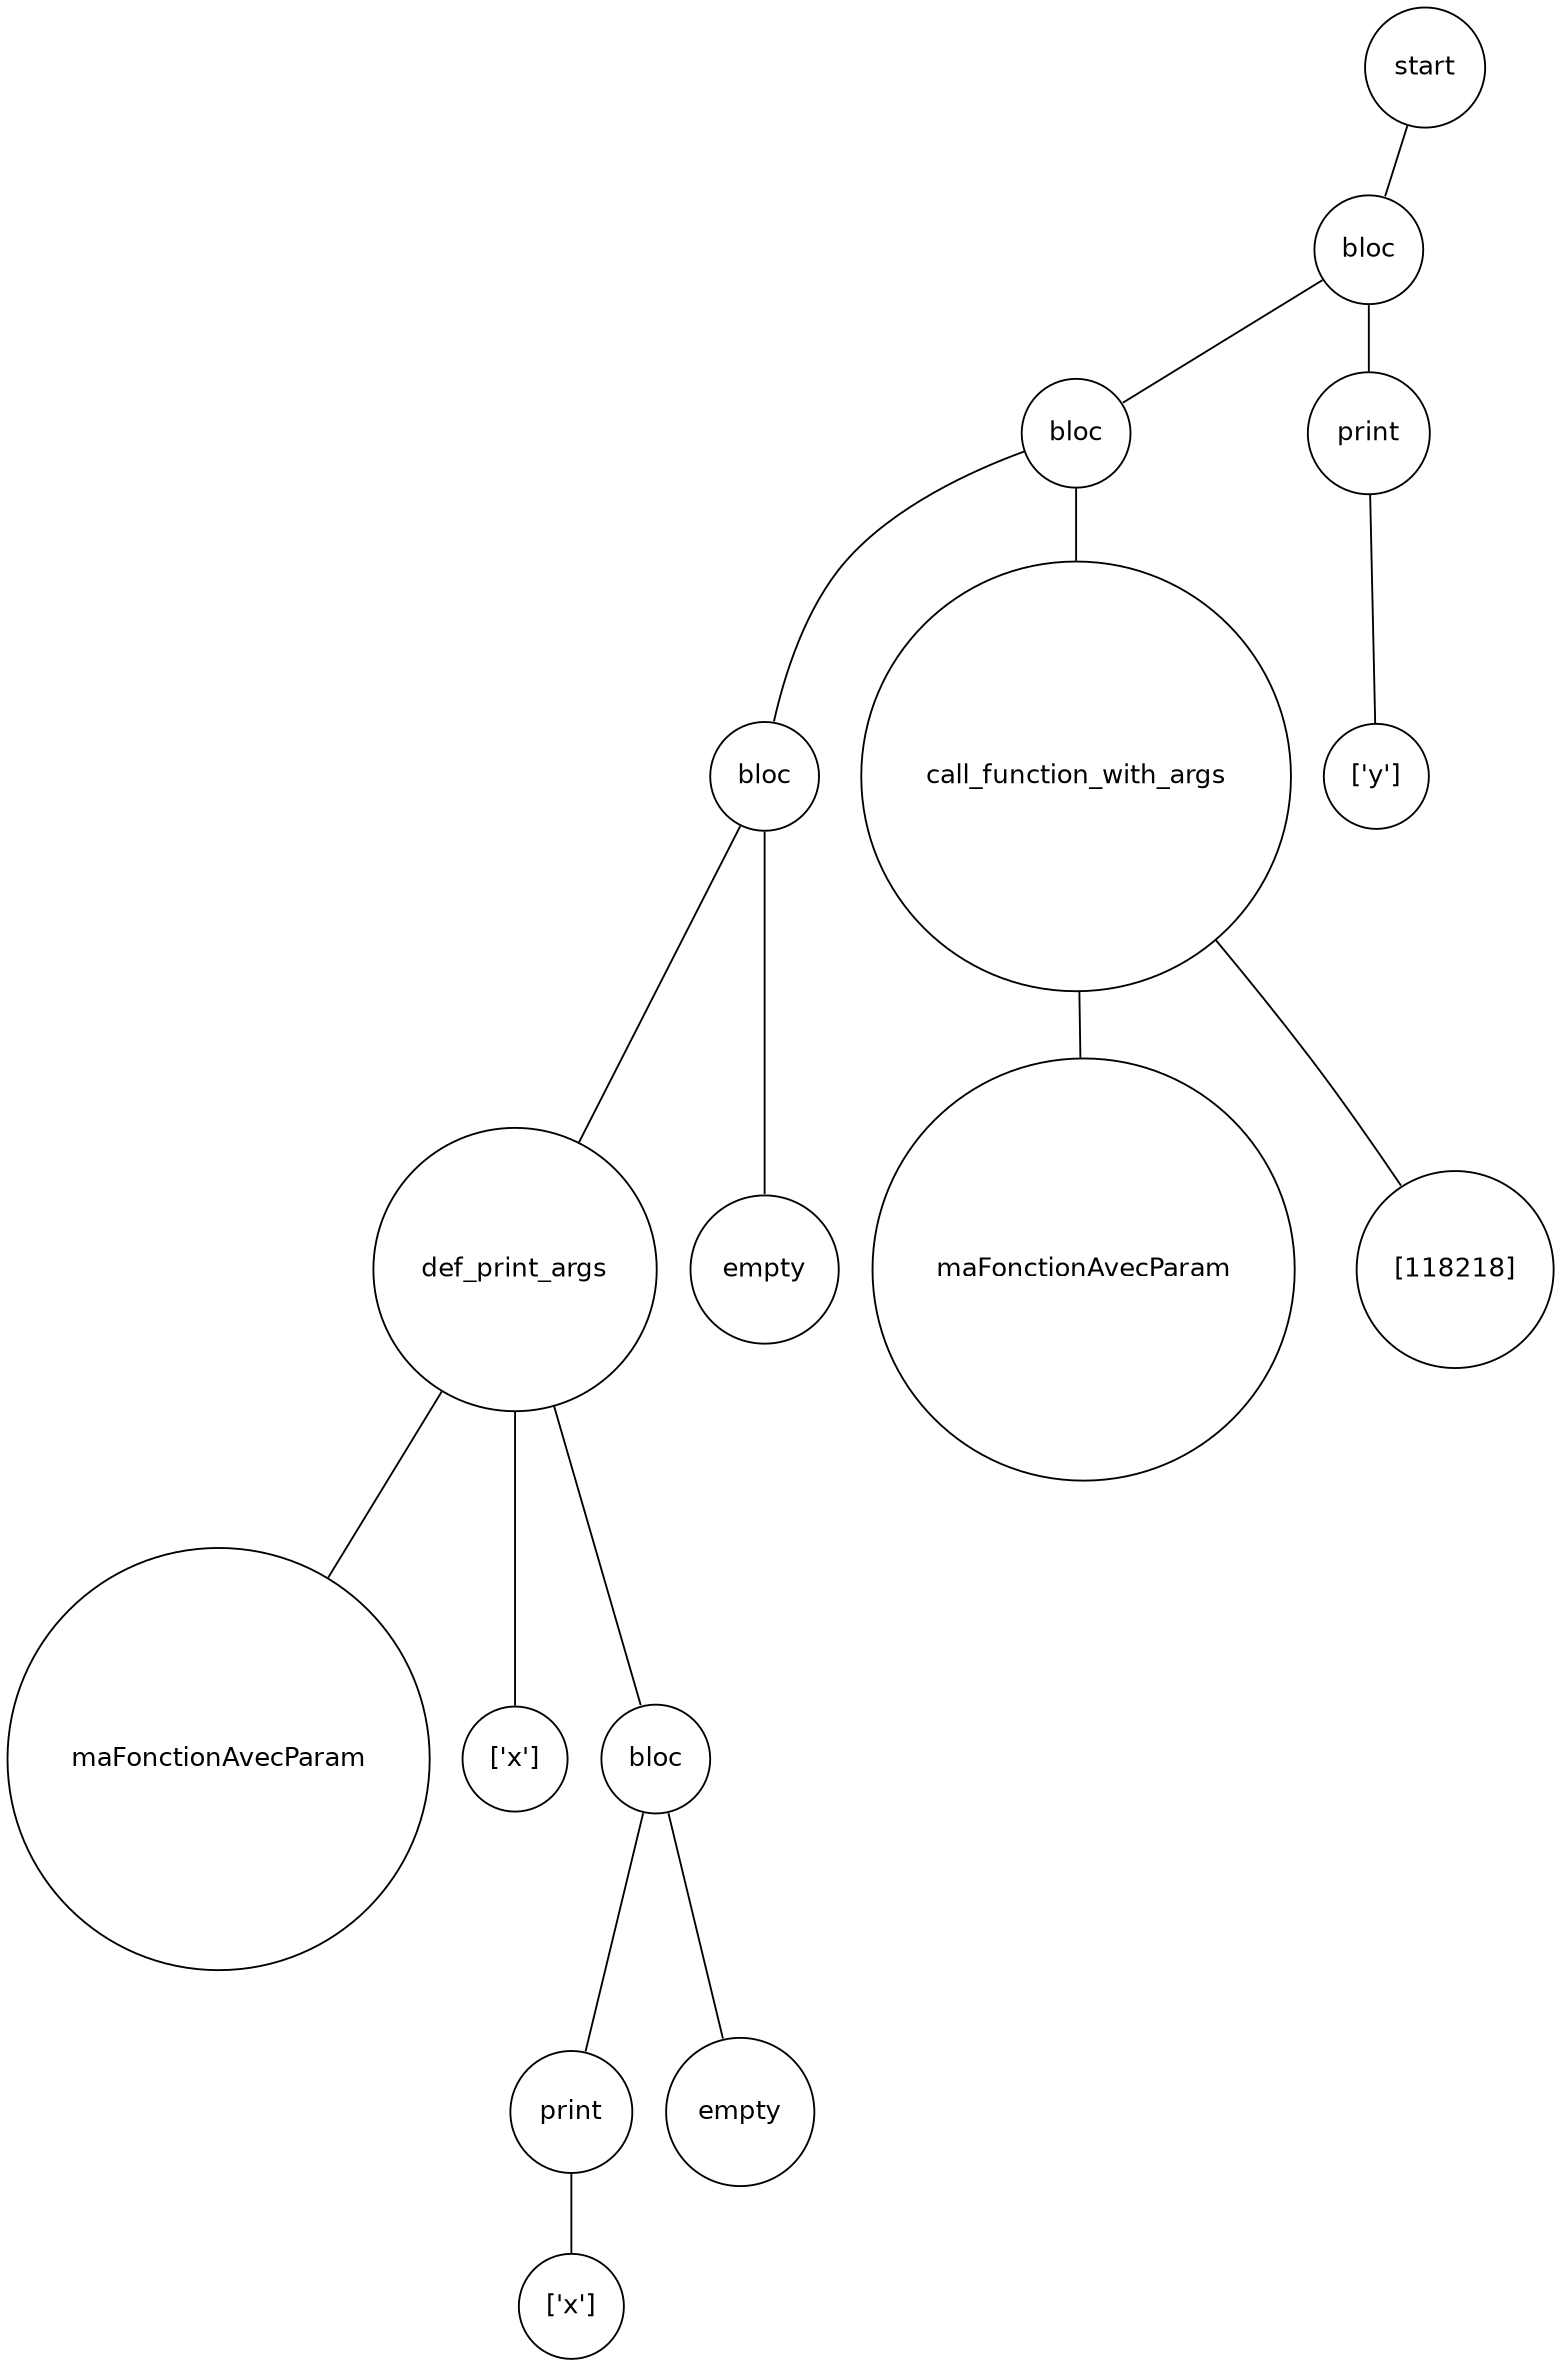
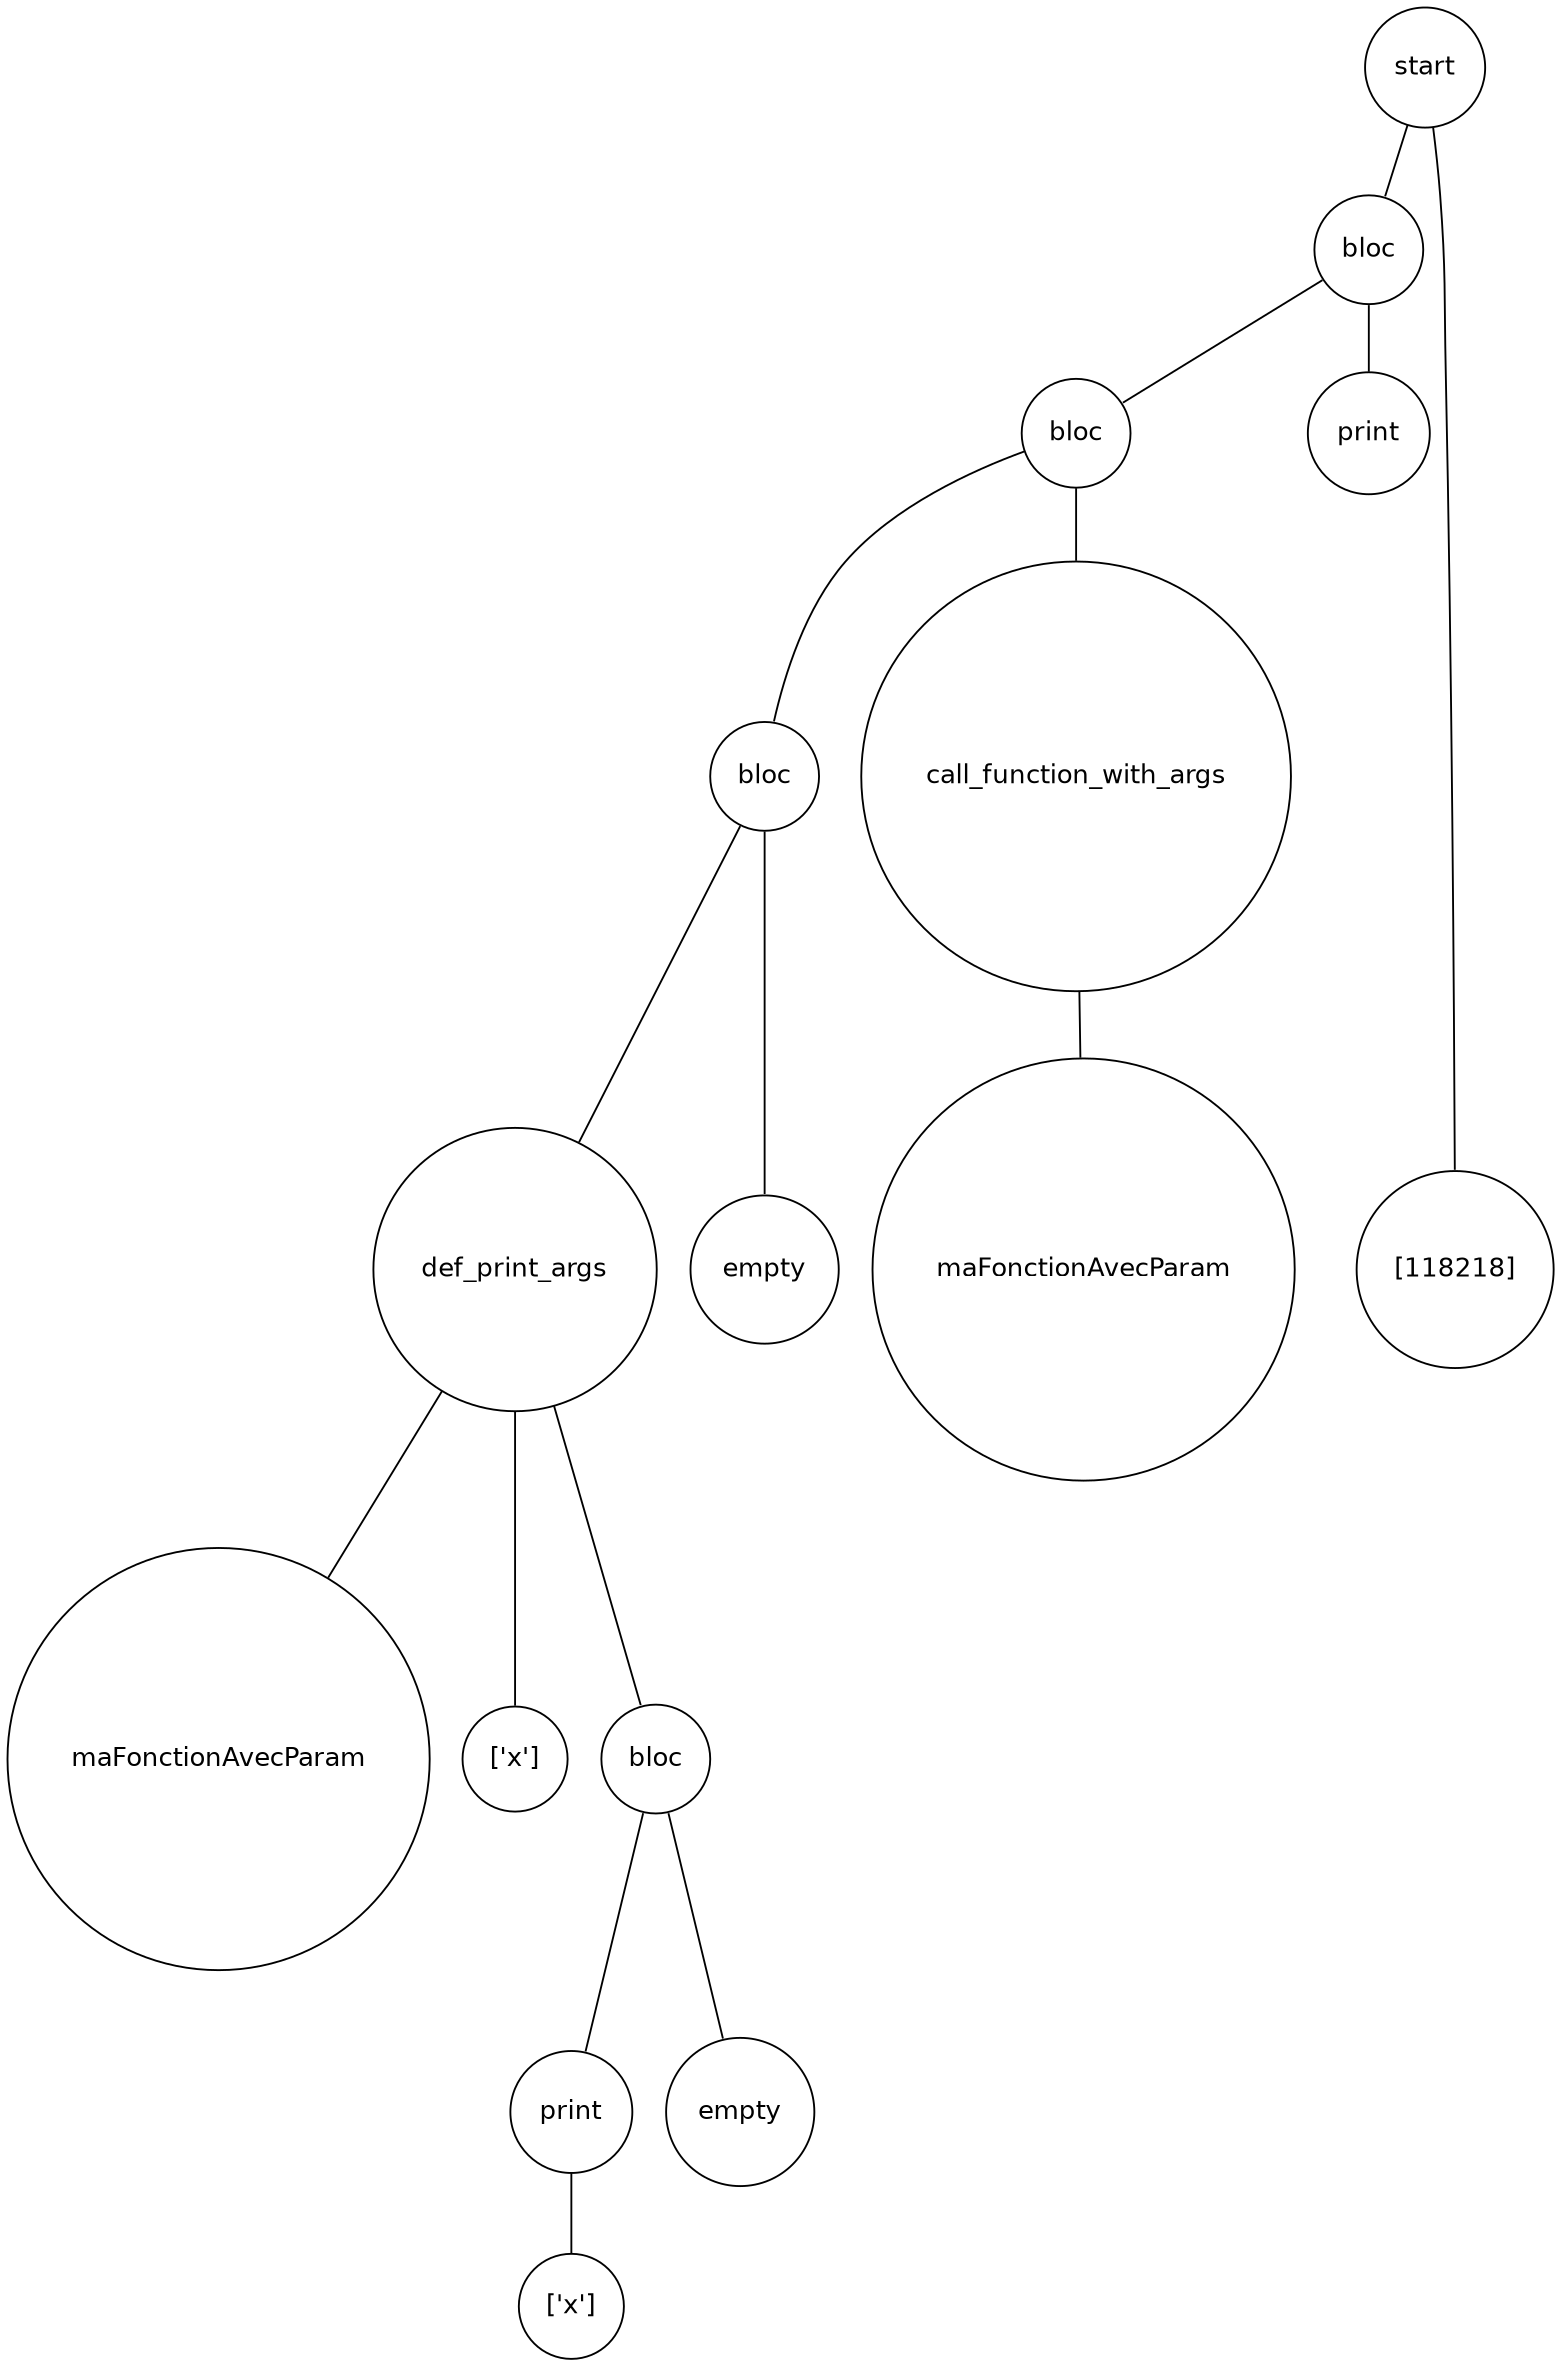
node "['y']": removed
edge "call_function_with_args" -> "[118218]": now "start" -> "[118218]"
